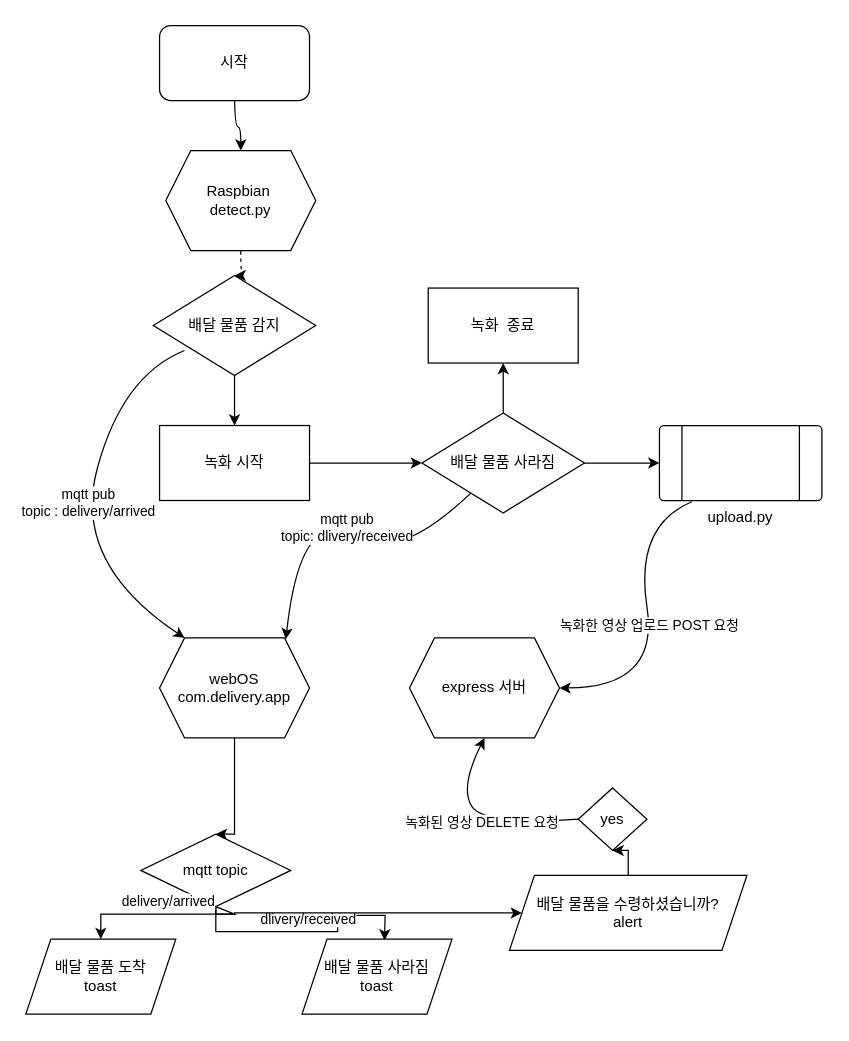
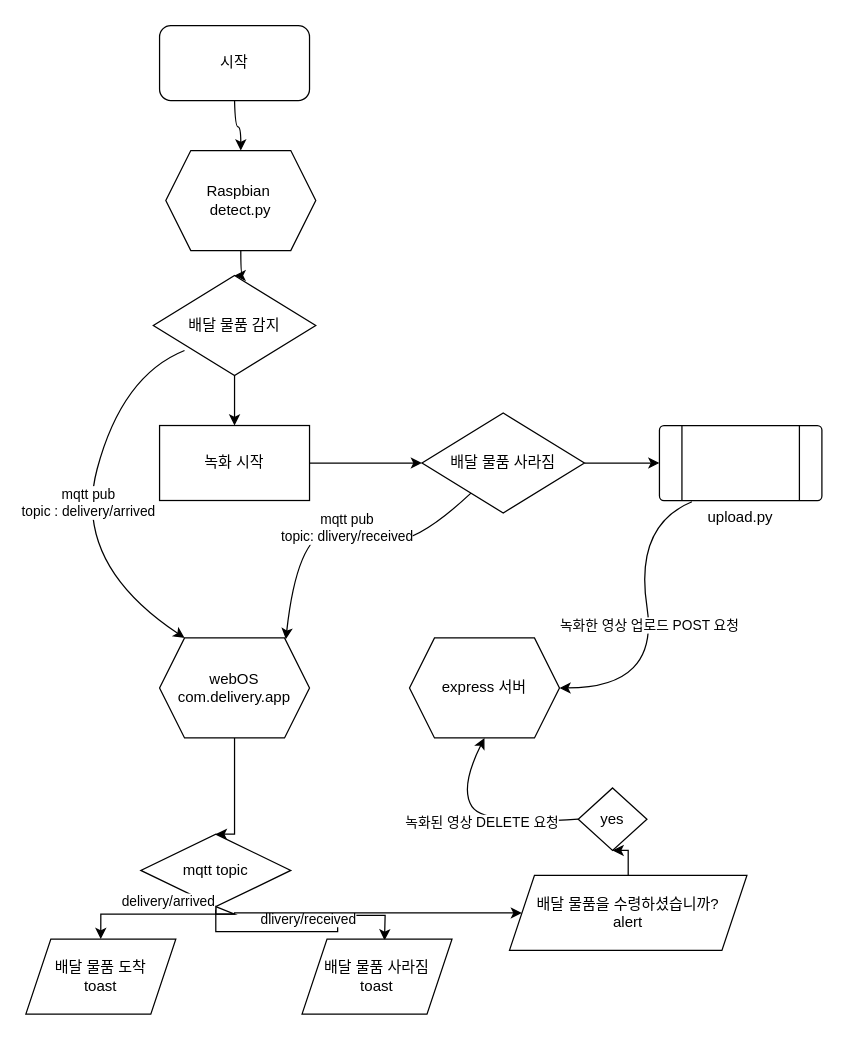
edge "Raspbian detect.py" -> "배달 물품 감지": style dashed -> solid
node "녹화 종료": removed
edge "배달 물품 사라짐" -> "녹화 종료": removed
